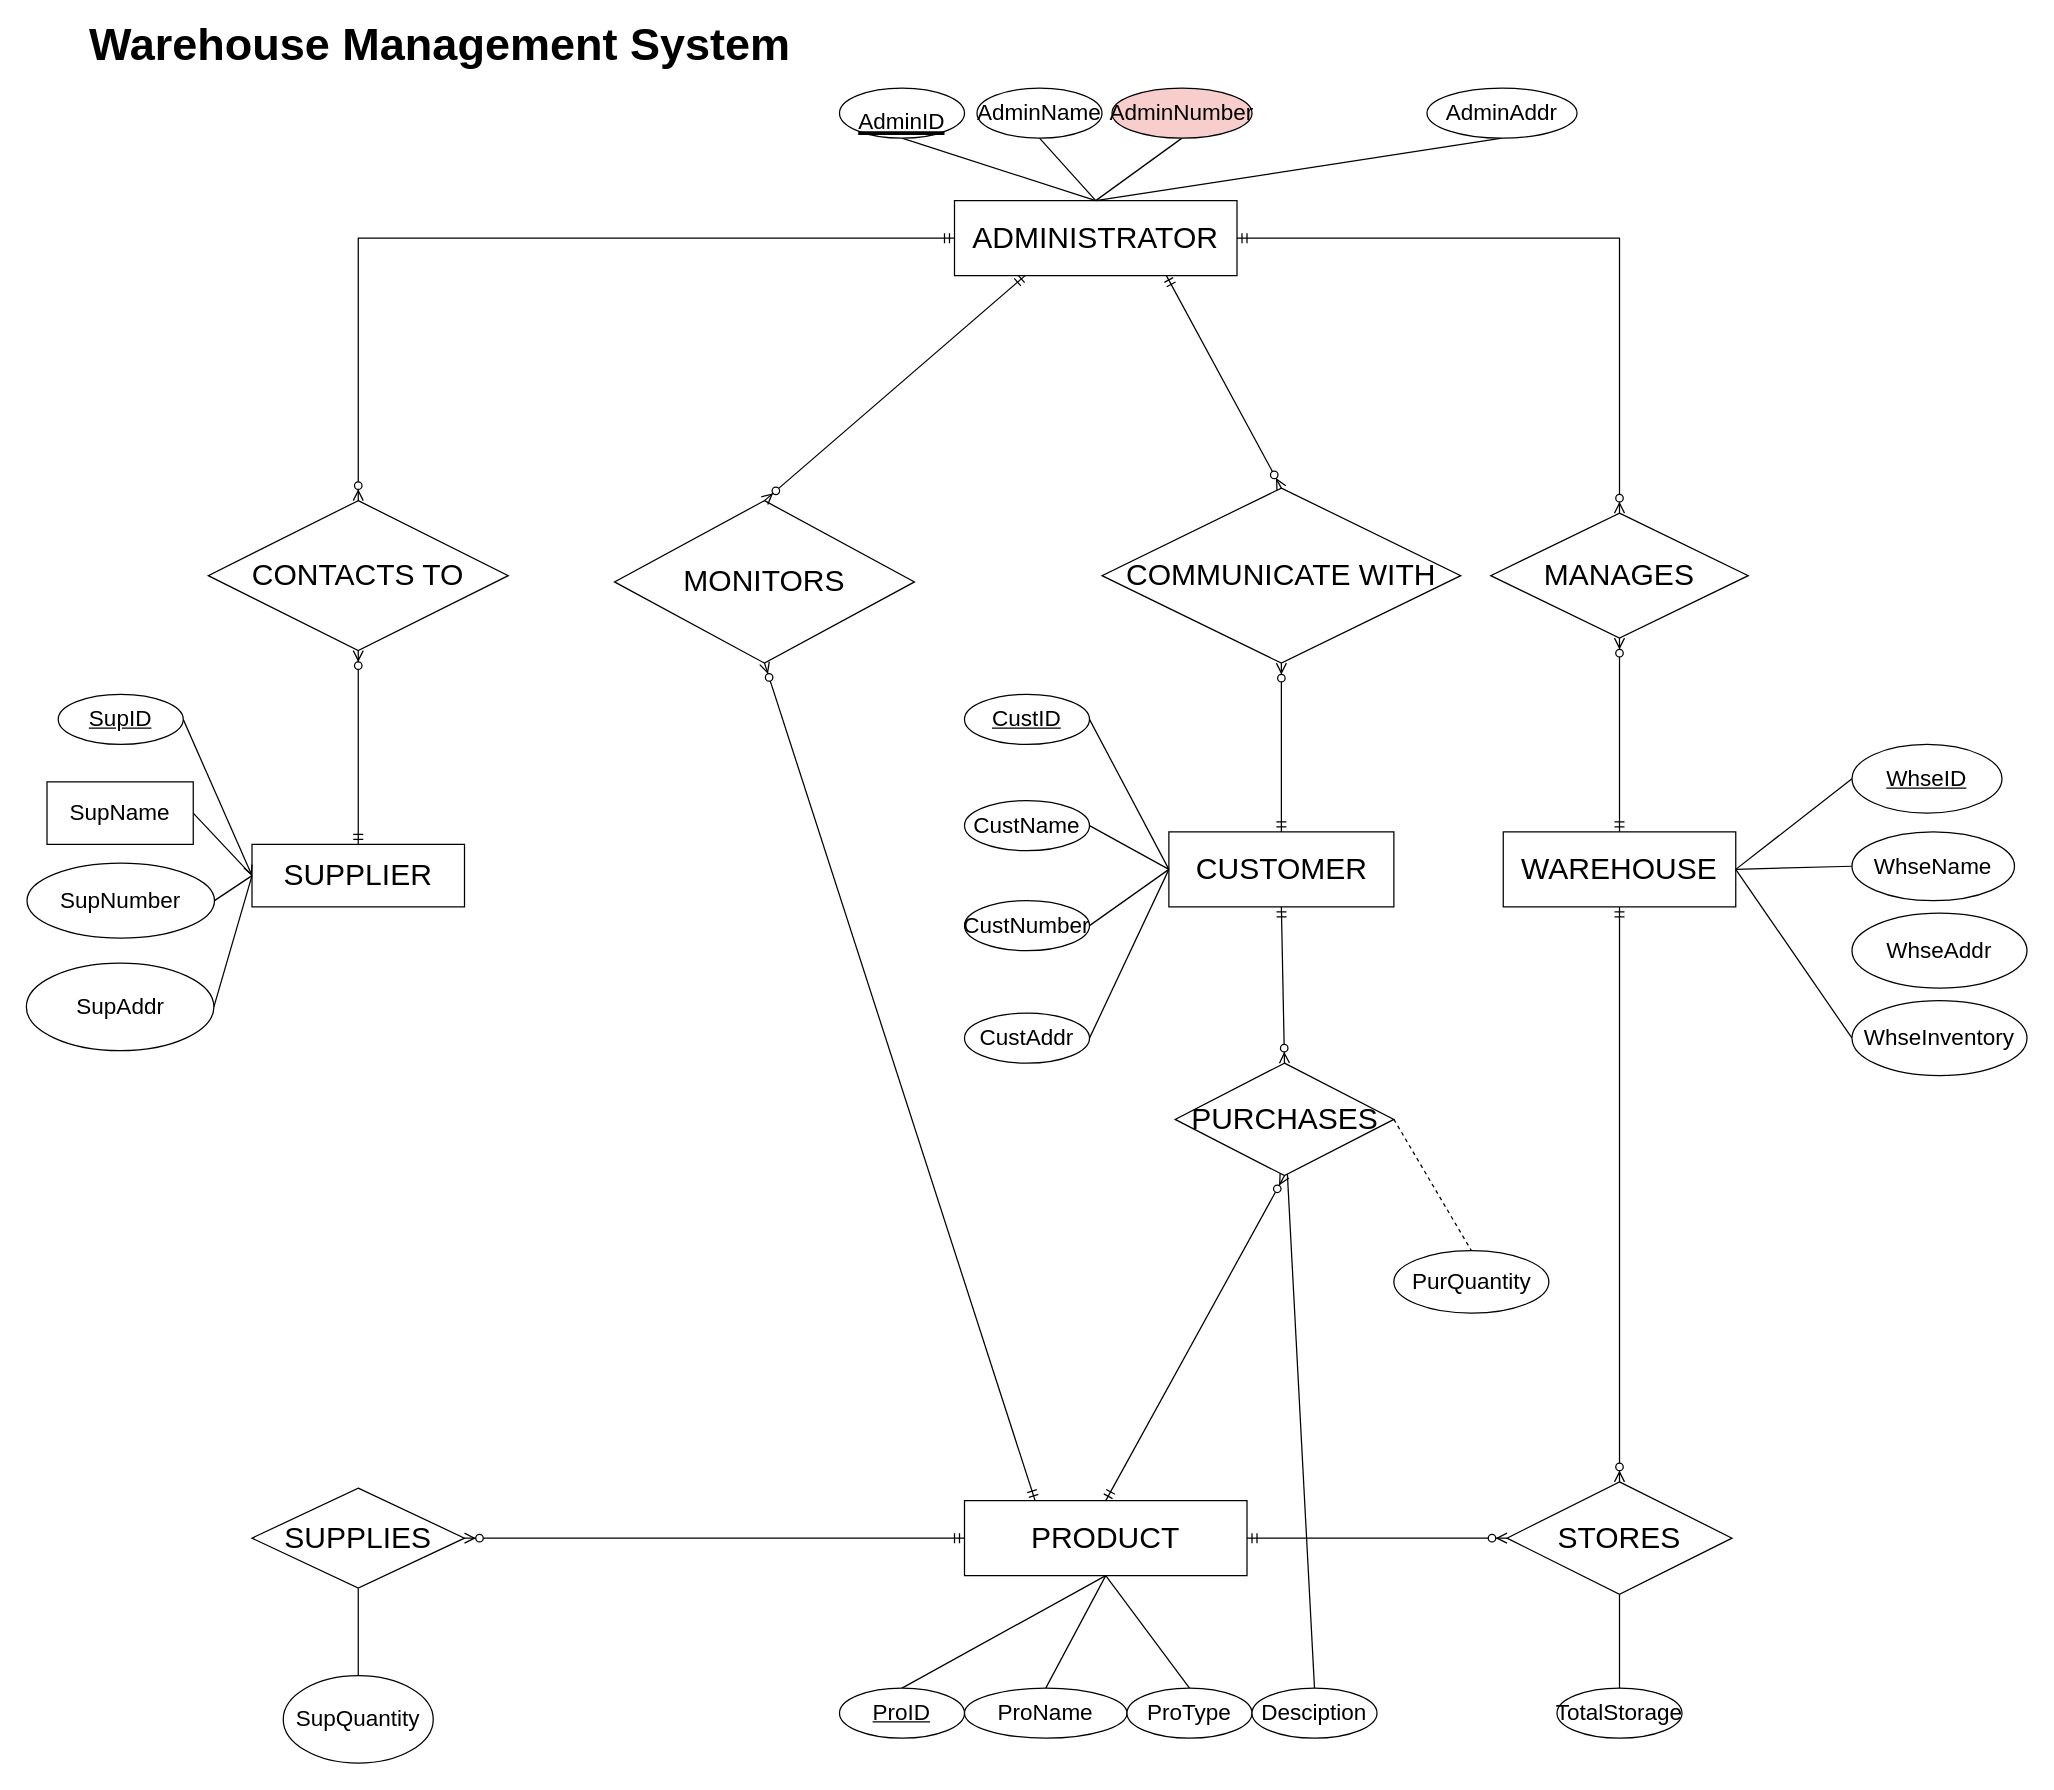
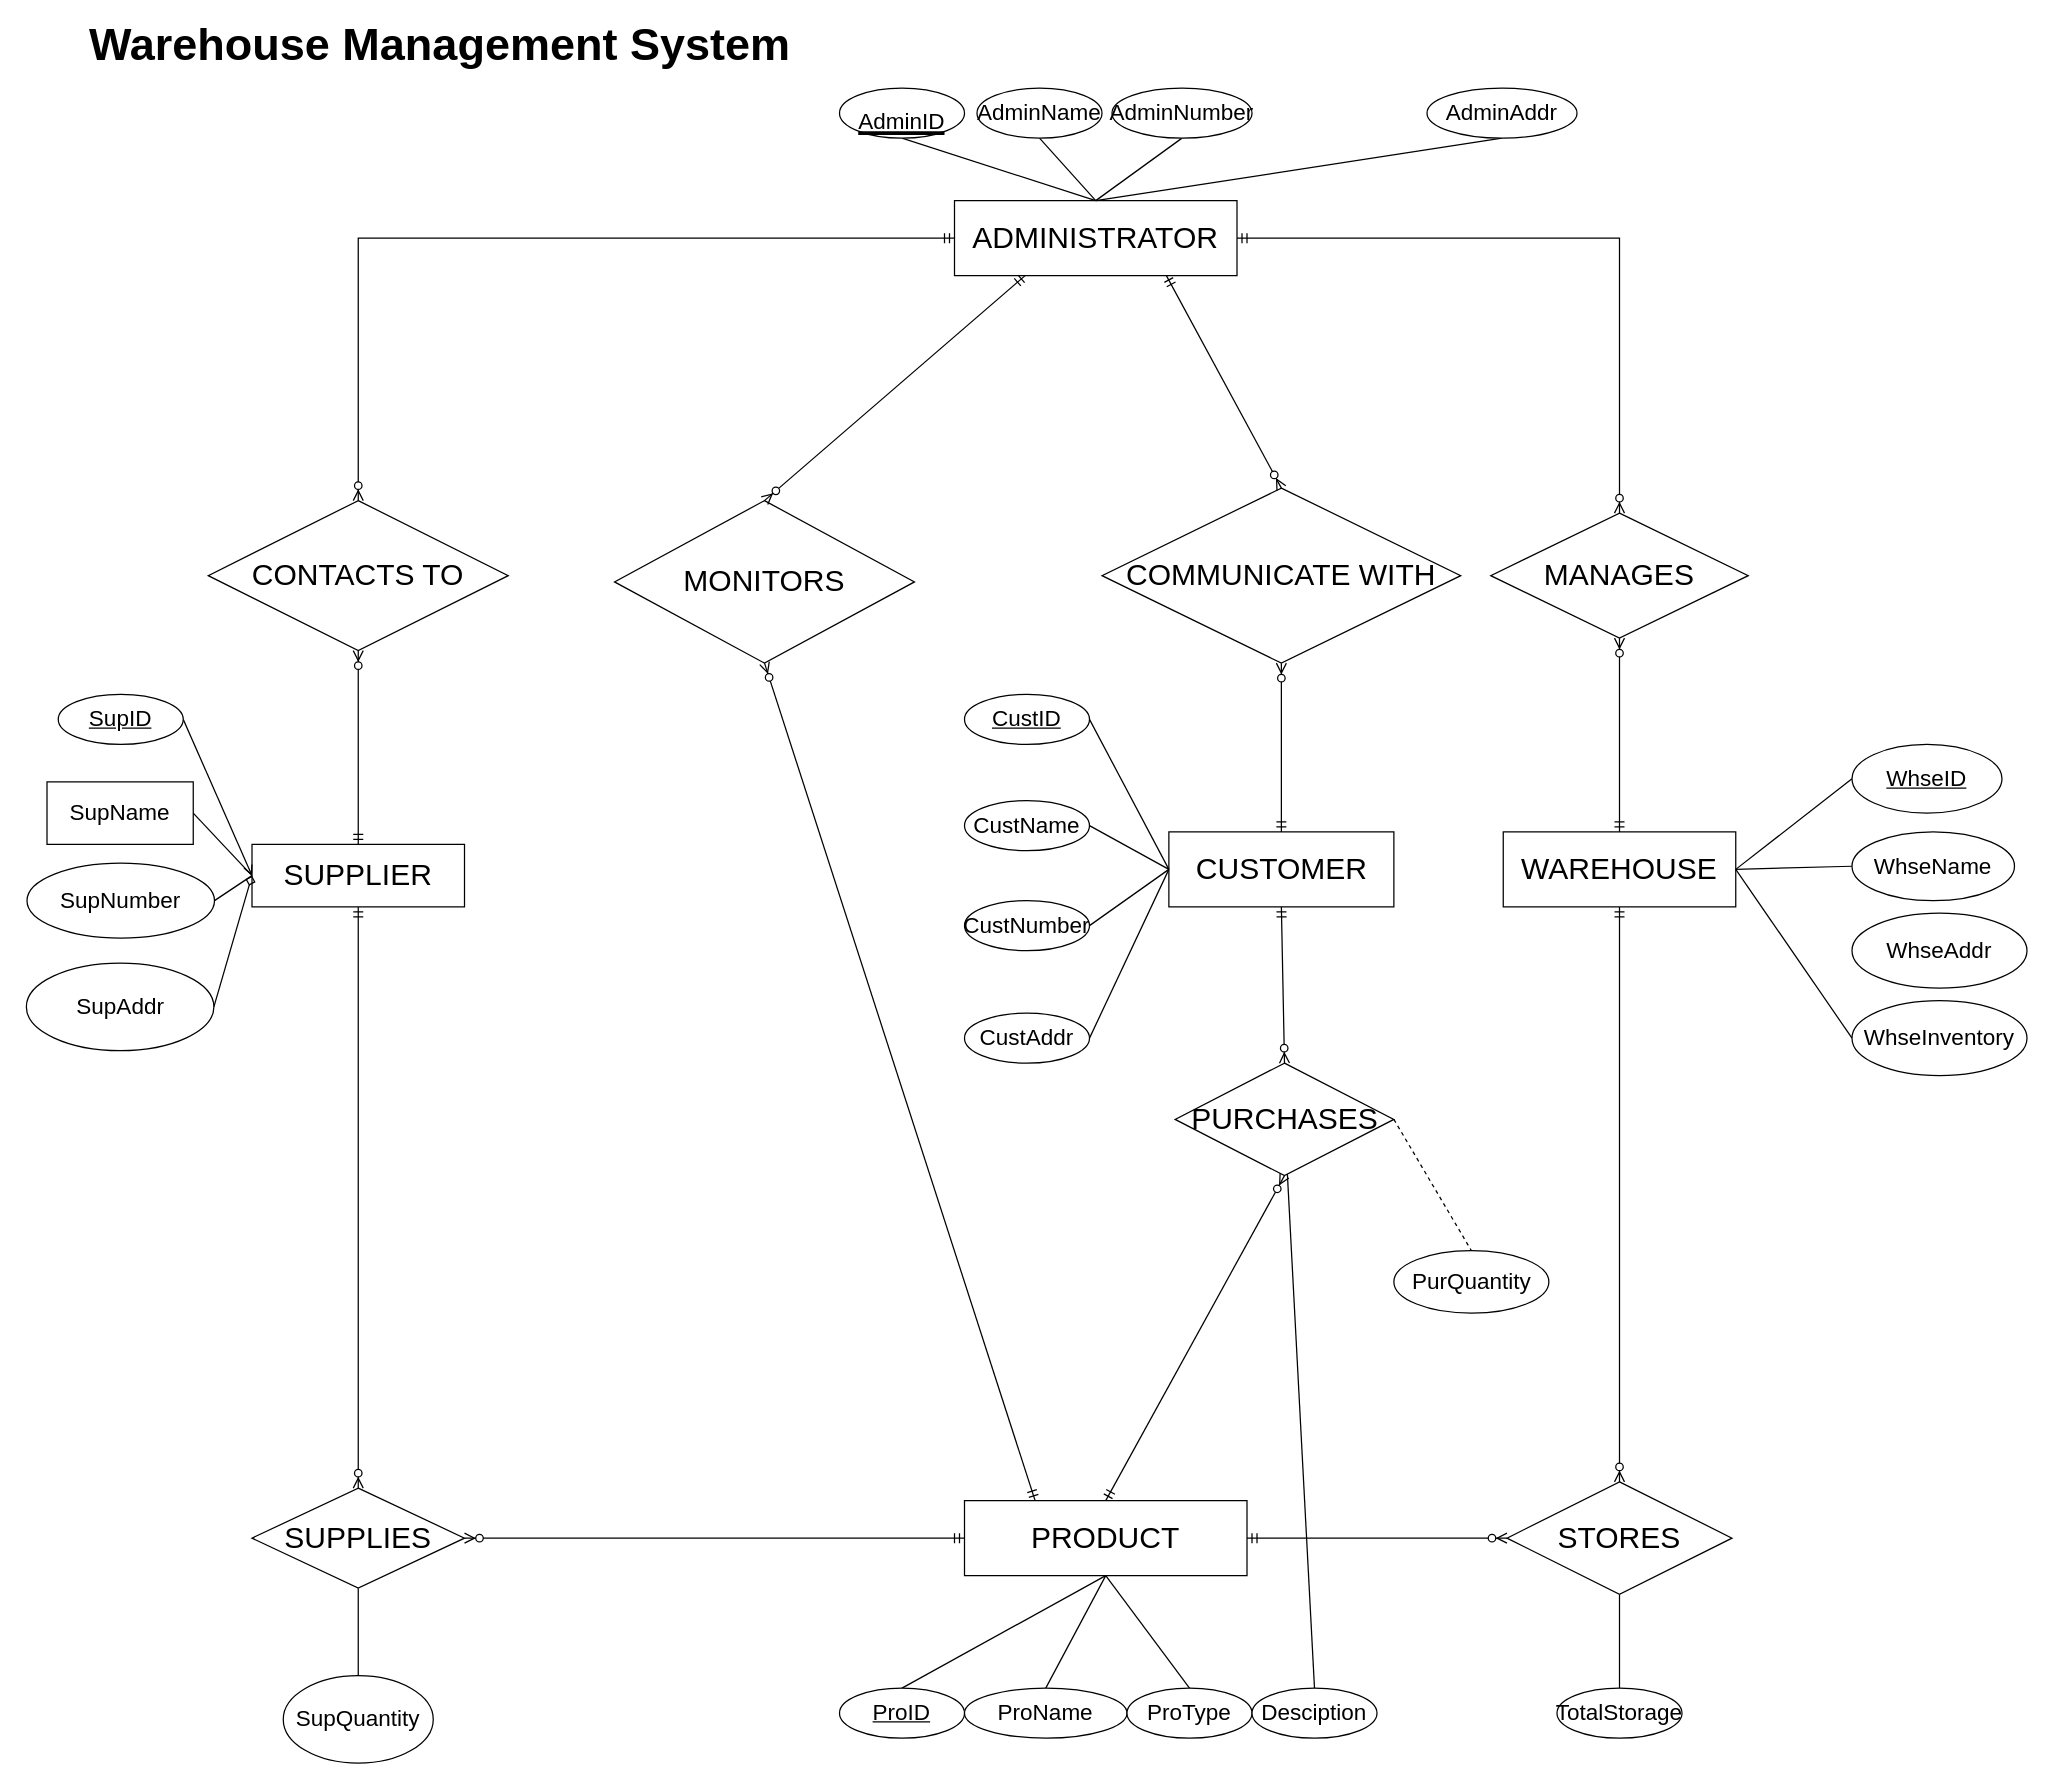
node "AdminNumber": fillcolor #f8cecc -> #ffffff
edge "SUPPLIER" -- "SupAddr": arrowhead none -> diamond
edge "SUPPLIER" -- "SUPPLIES": added
